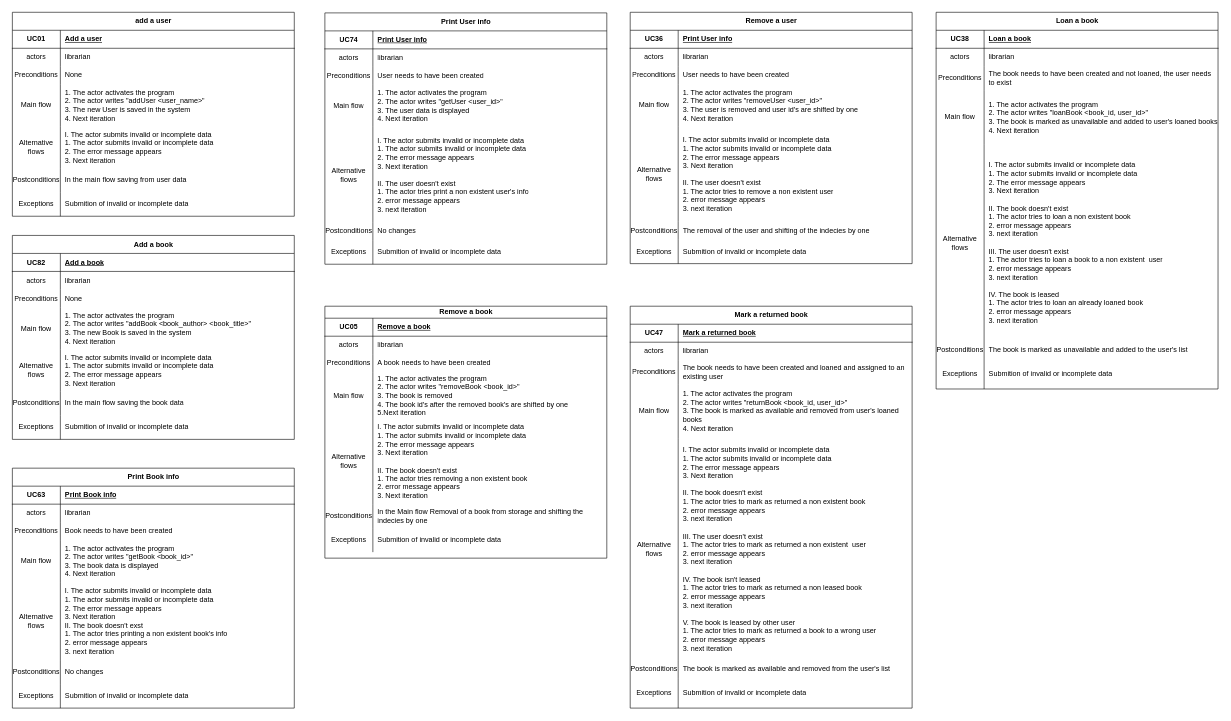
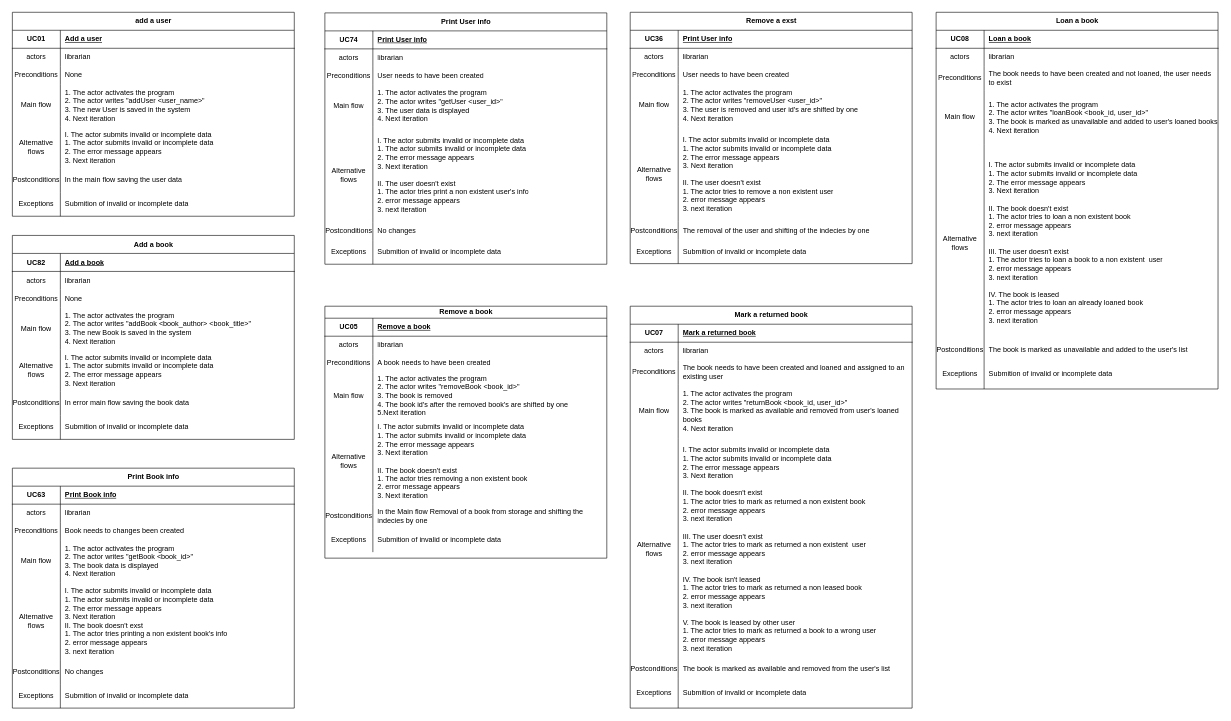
node "Remove a user": label "Remove a user" -> "Remove a exst"
node "UC38": label "UC38" -> "UC08"
node "In the main flow saving from user data": label "In the main flow saving from user data" -> "In the main flow saving the user data"
node "UC47": label "UC47" -> "UC07"
node "In the main flow saving the book data": label "In the main flow saving the book data" -> "In error main flow saving the book data"
node "Book needs to have been created": label "Book needs to have been created" -> "Book needs to changes been created"
